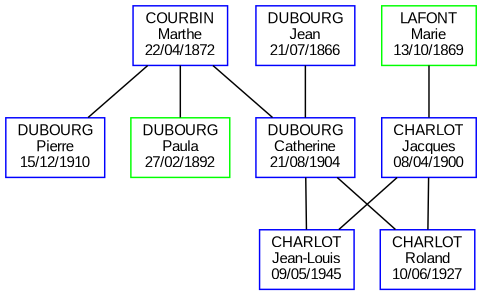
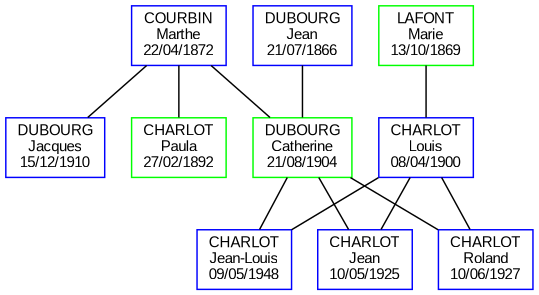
node "DUBOURG Pierre 15/12/1910": label "DUBOURG Pierre 15/12/1910" -> "DUBOURG Jacques 15/12/1910"
node "DUBOURG Paula 27/02/1892": label "DUBOURG Paula 27/02/1892" -> "CHARLOT Paula 27/02/1892"
node "DUBOURG Catherine 21/08/1904": color blue -> green
node "CHARLOT Jacques 08/04/1900": label "CHARLOT Jacques 08/04/1900" -> "CHARLOT Louis 08/04/1900"
node "CHARLOT Jean-Louis 09/05/1945": label "CHARLOT Jean-Louis 09/05/1945" -> "CHARLOT Jean-Louis 09/05/1948"
node "CHARLOT Jean 10/05/1925": added
